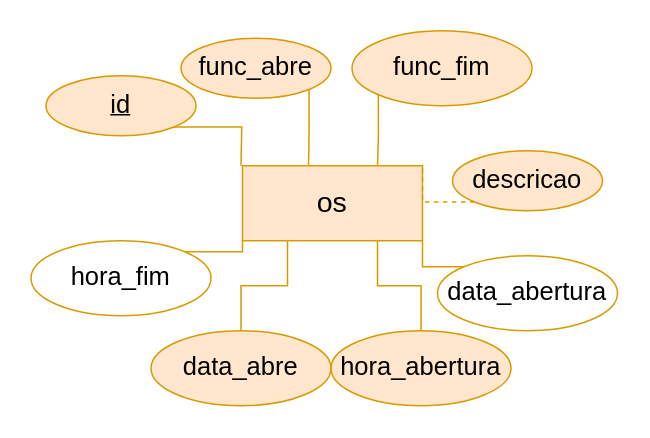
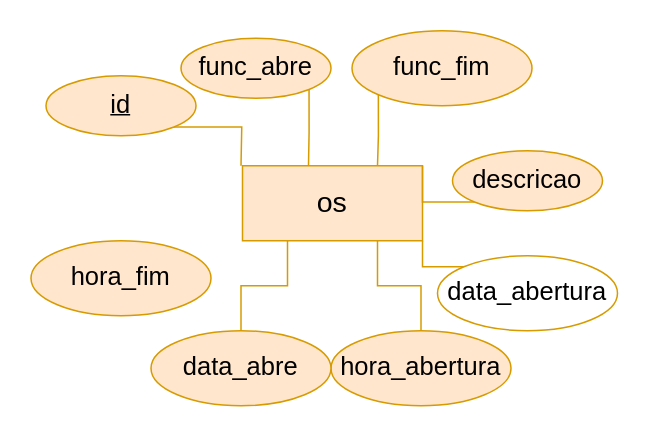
edge "descricao" -- "os": style dashed -> solid
edge "os" -- "hora_fim": removed
node "hora_fim": fillcolor #ffffff -> #ffe6cc
